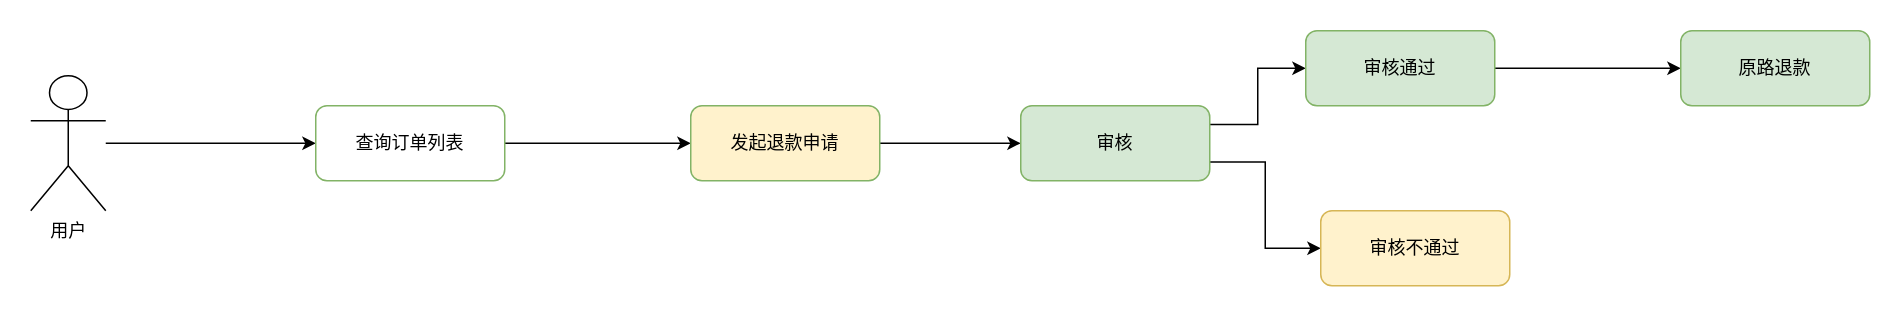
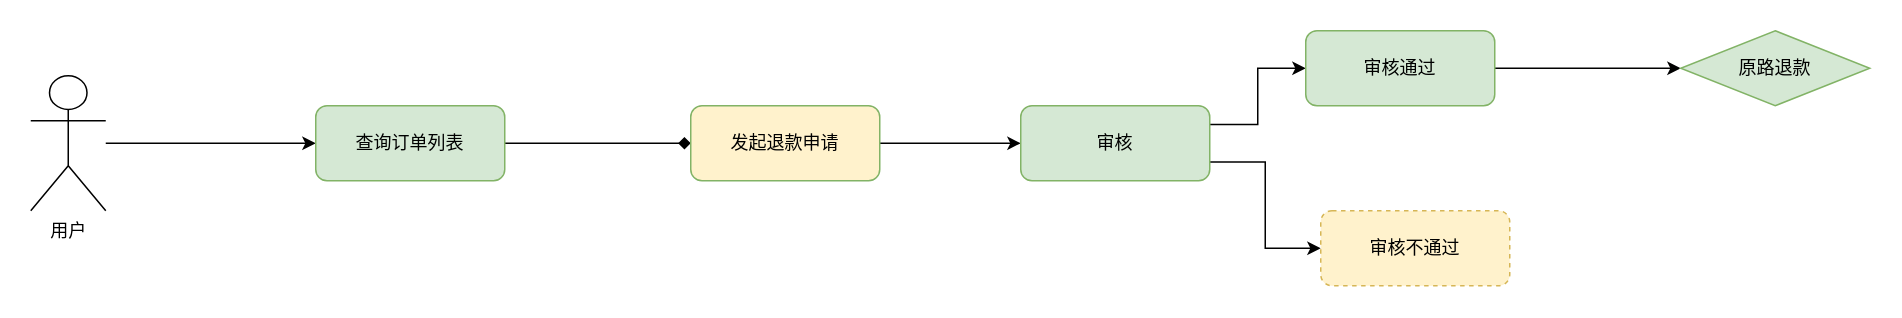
node "原路退款": shape rounded rectangle -> diamond
node "查询订单列表": fillcolor #ffffff -> #d5e8d4
edge "查询订单列表" -> "发起退款申请": arrowhead classic -> diamond
node "审核不通过": style solid -> dashed
